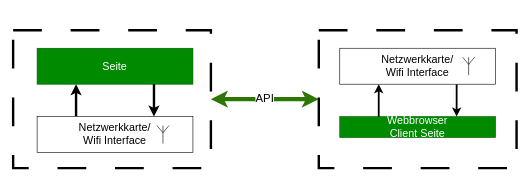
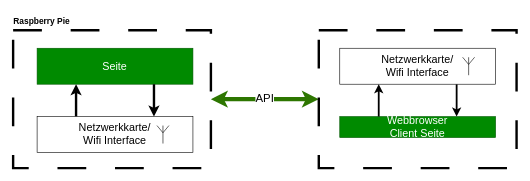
node "Raspberry Pie": added
